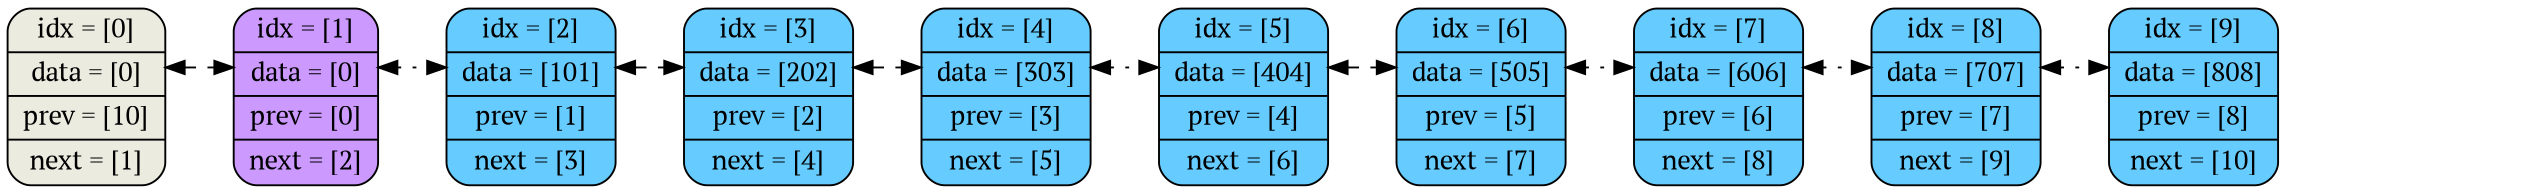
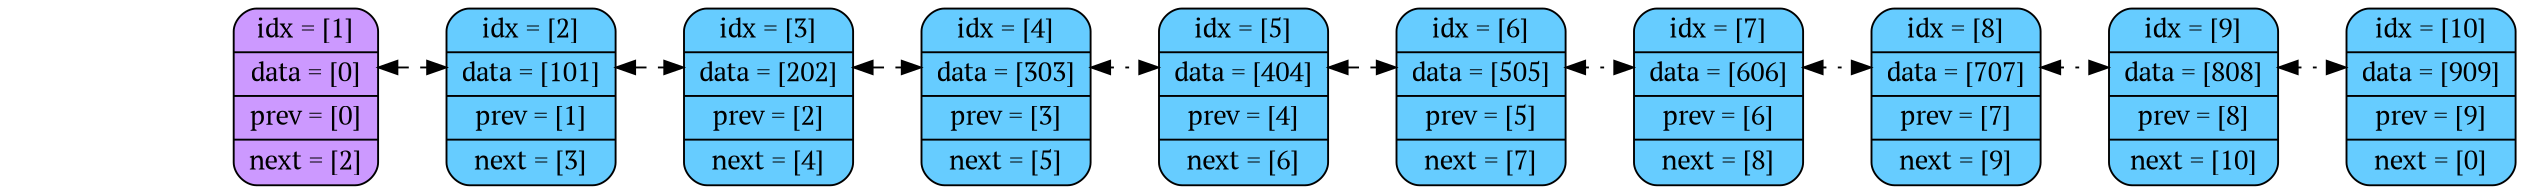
edge "idx = [1]" -- "idx = [2]": style dotted -> dashed
node "idx = [0]": removed
node "idx = [10]": added
